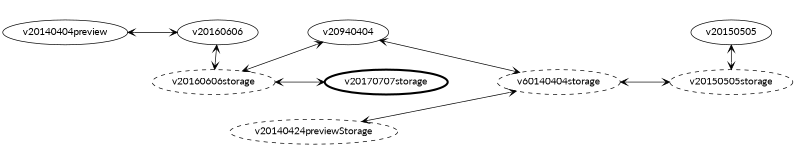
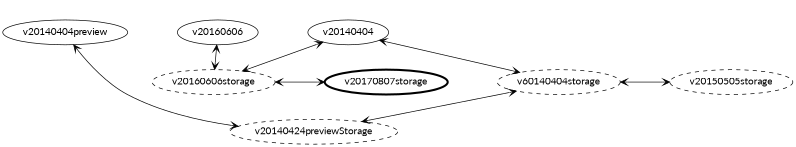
edge "v20140404preview" -- "v20160606": now "v20140404preview" -- "v20140424previewStorage"
node "v20940404": label "v20940404" -> "v20140404"
node "v20150505": removed
node "v20170707storage": label "v20170707storage" -> "v20170807storage"
